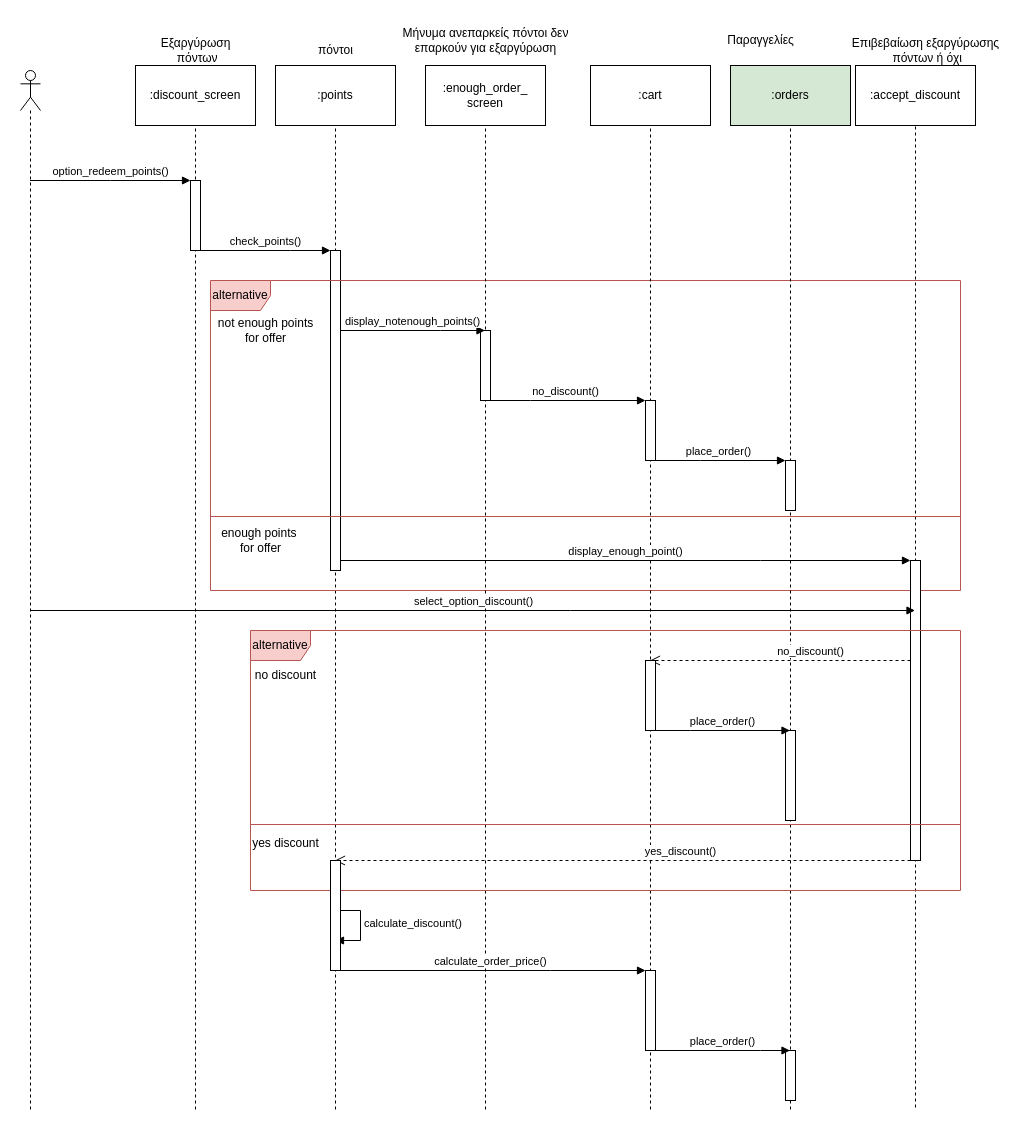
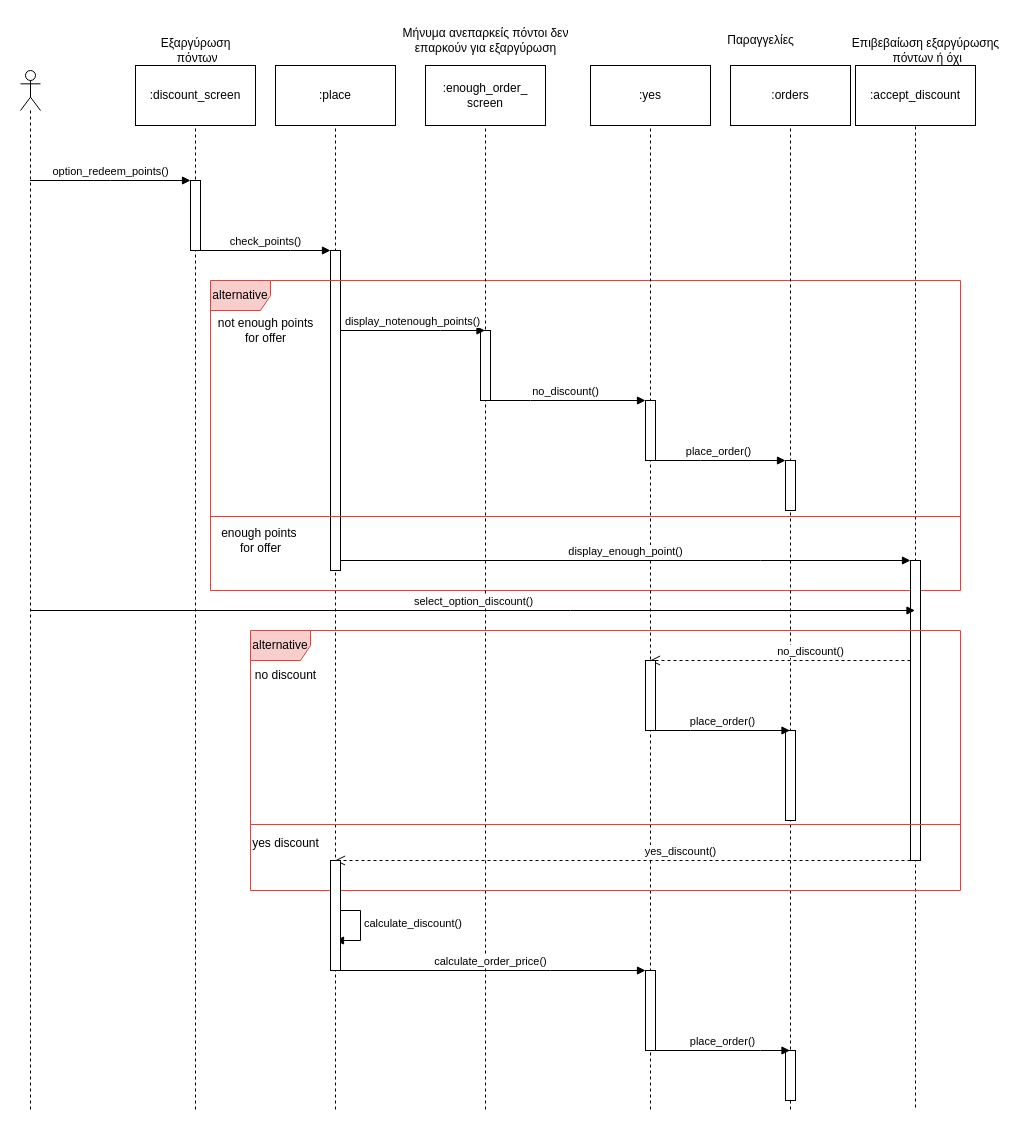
node "πόντοι": removed
node ":points": label ":points" -> ":place"
node ":cart": label ":cart" -> ":yes"
node ":orders": fillcolor #d5e8d4 -> #ffffff
